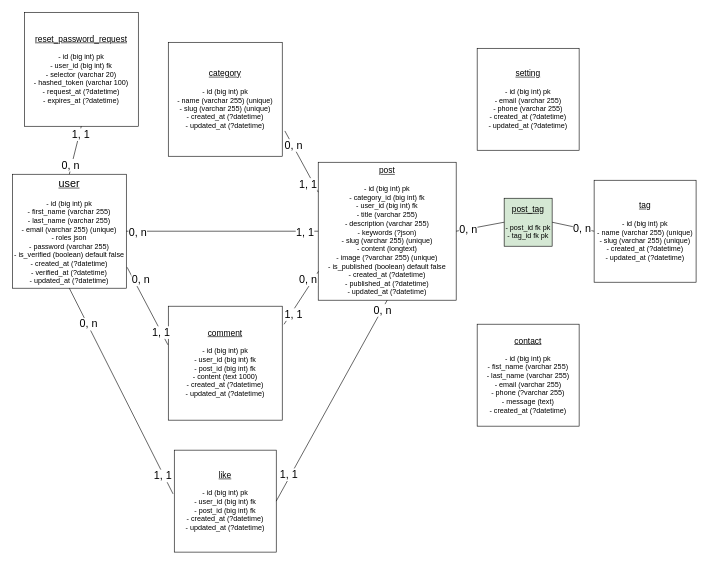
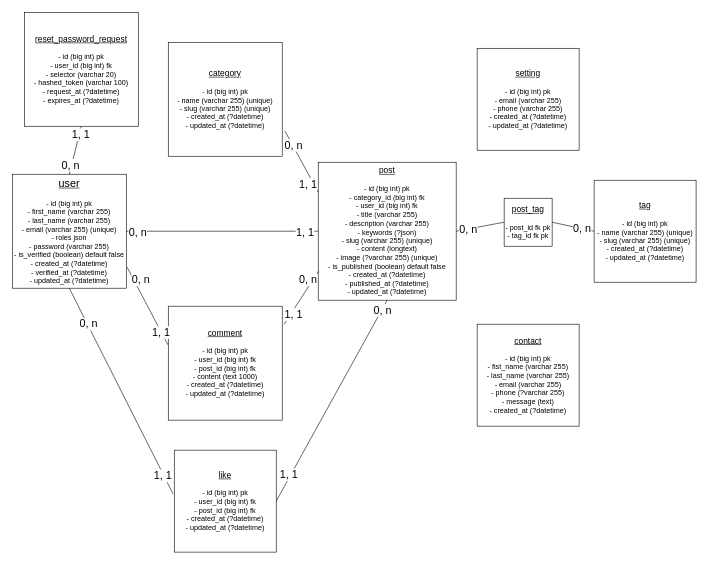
node "post_tag - post_id fk pk - tag_id fk pk": fillcolor #d5e8d4 -> #ffffff
